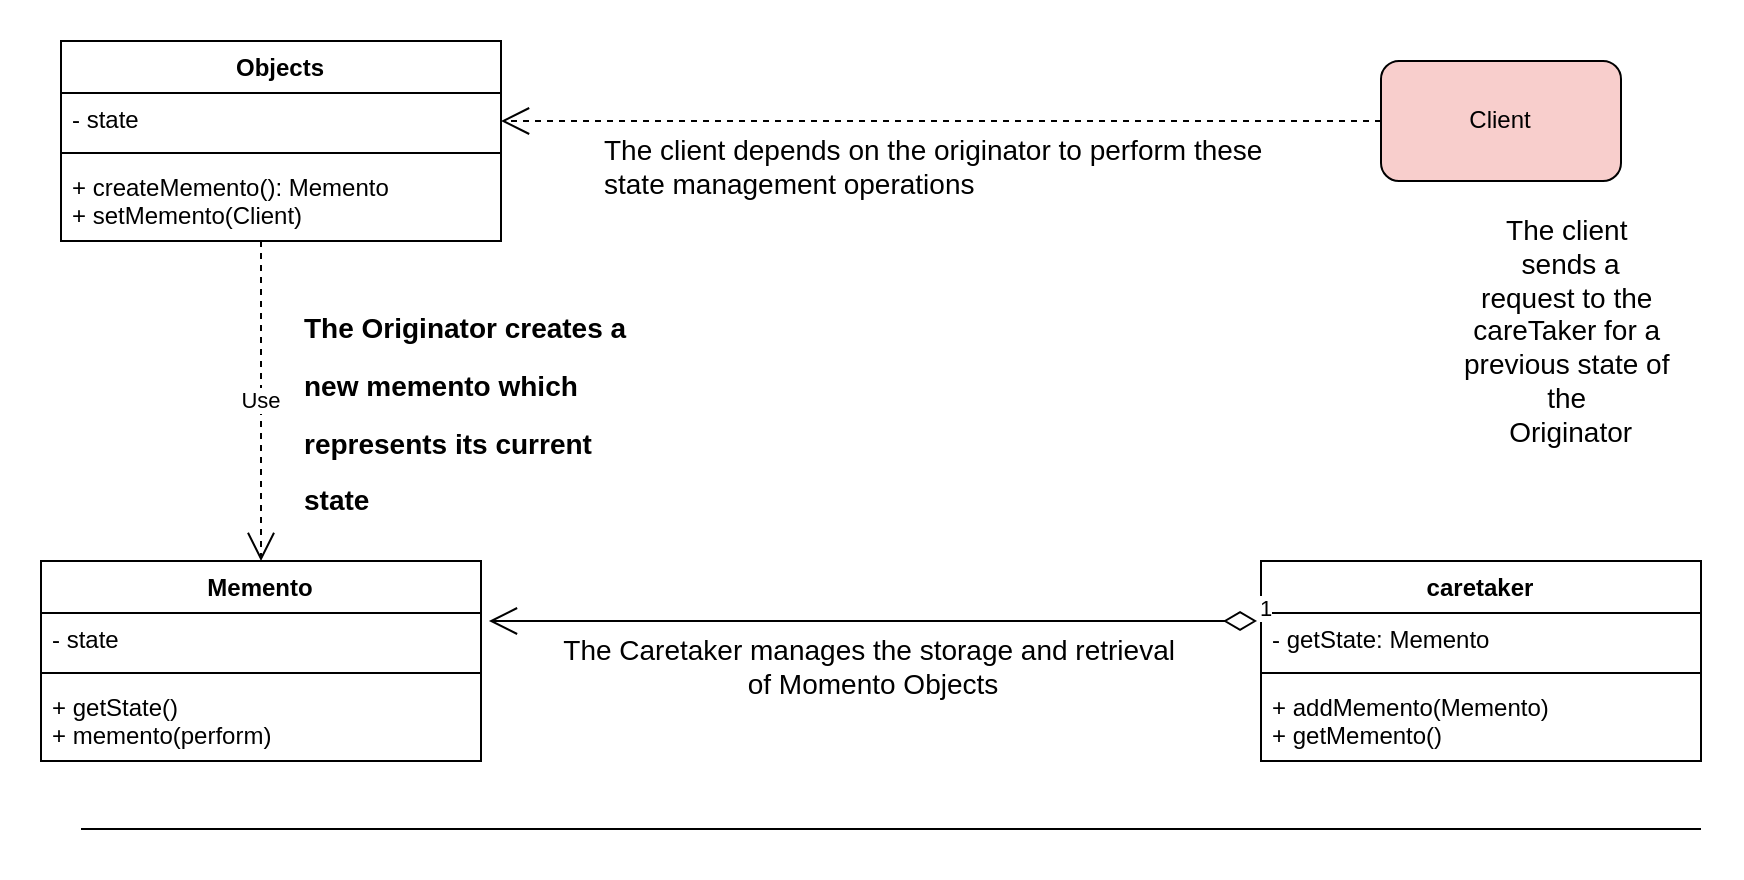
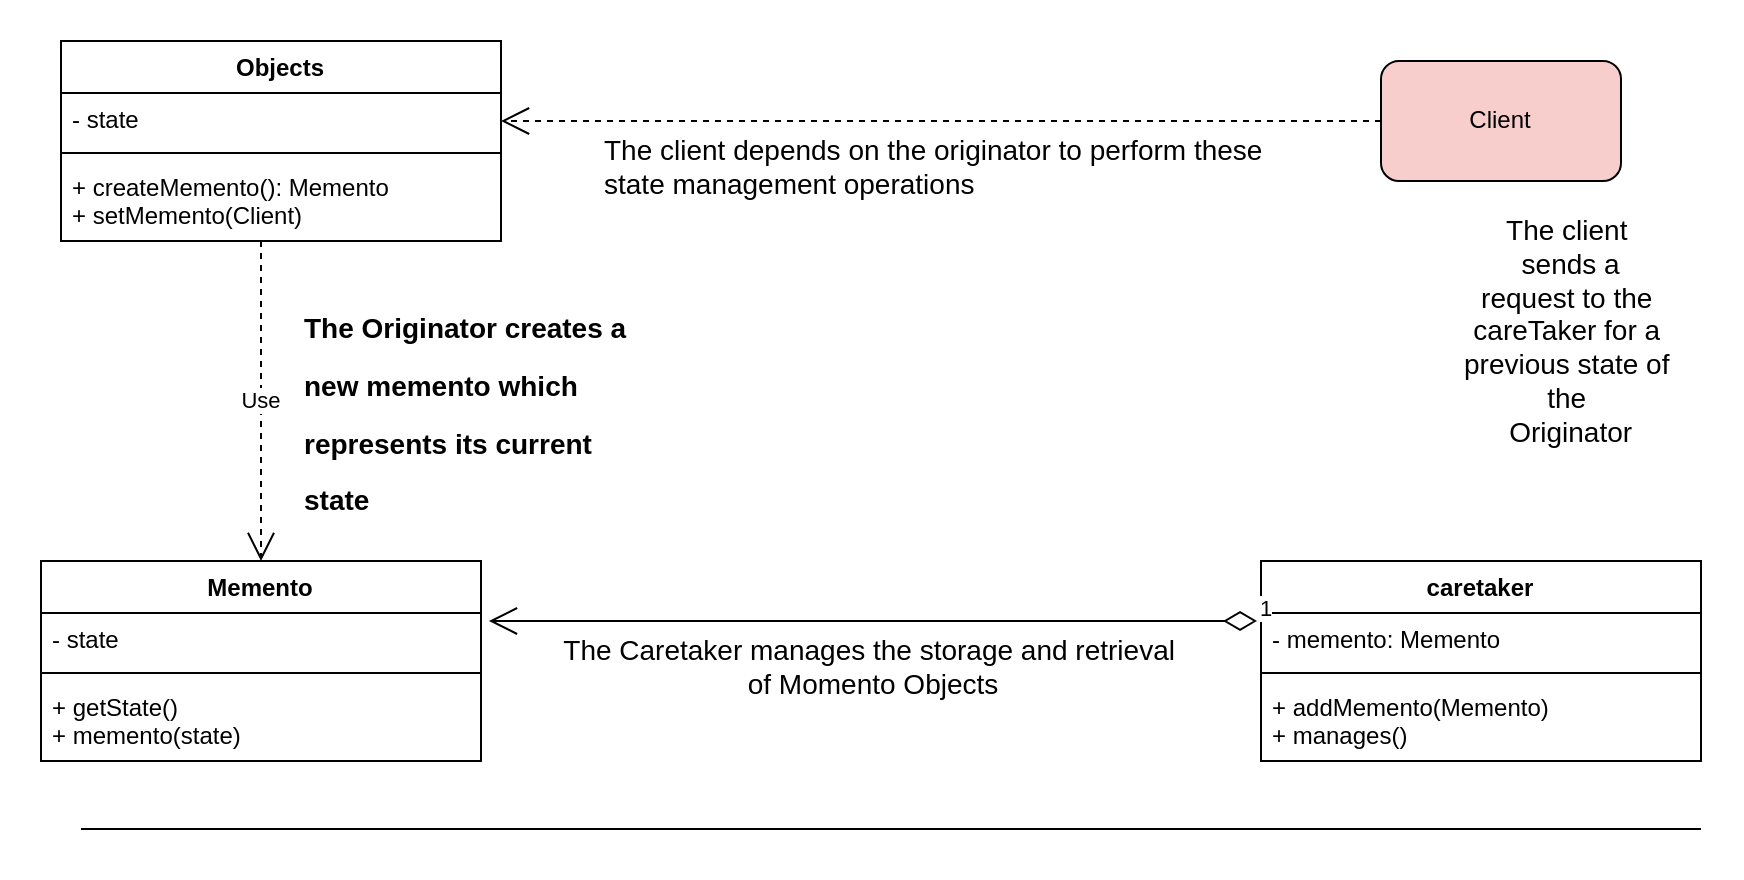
node "- getState: Memento": label "- getState: Memento" -> "- memento: Memento"
node "+ getState() + memento(perform)": label "+ getState() + memento(perform)" -> "+ getState() + memento(state)"
node "+ addMemento(Memento) + getMemento()": label "+ addMemento(Memento) + getMemento()" -> "+ addMemento(Memento) + manages()"
